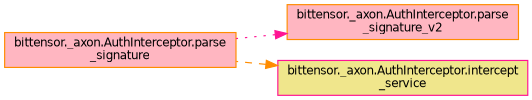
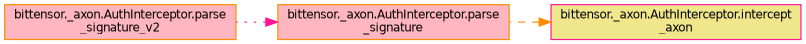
edge "bittensor._axon.AuthInterceptor.parse _signature" -> "bittensor._axon.AuthInterceptor.parse _signature_v2": reversed
node "bittensor._axon.AuthInterceptor.intercept _service": label "bittensor._axon.AuthInterceptor.intercept _service" -> "bittensor._axon.AuthInterceptor.intercept _axon"
